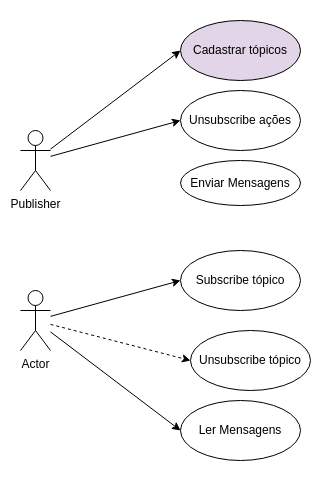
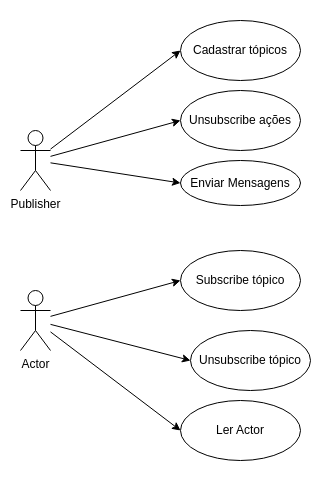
node "Cadastrar tópicos": fillcolor #e1d5e7 -> #ffffff
edge "Publisher" -> "Enviar Mensagens": added
edge "Actor" -> "Unsubscribe tópico": style dashed -> solid
node "Ler Mensagens": label "Ler Mensagens" -> "Ler Actor"
